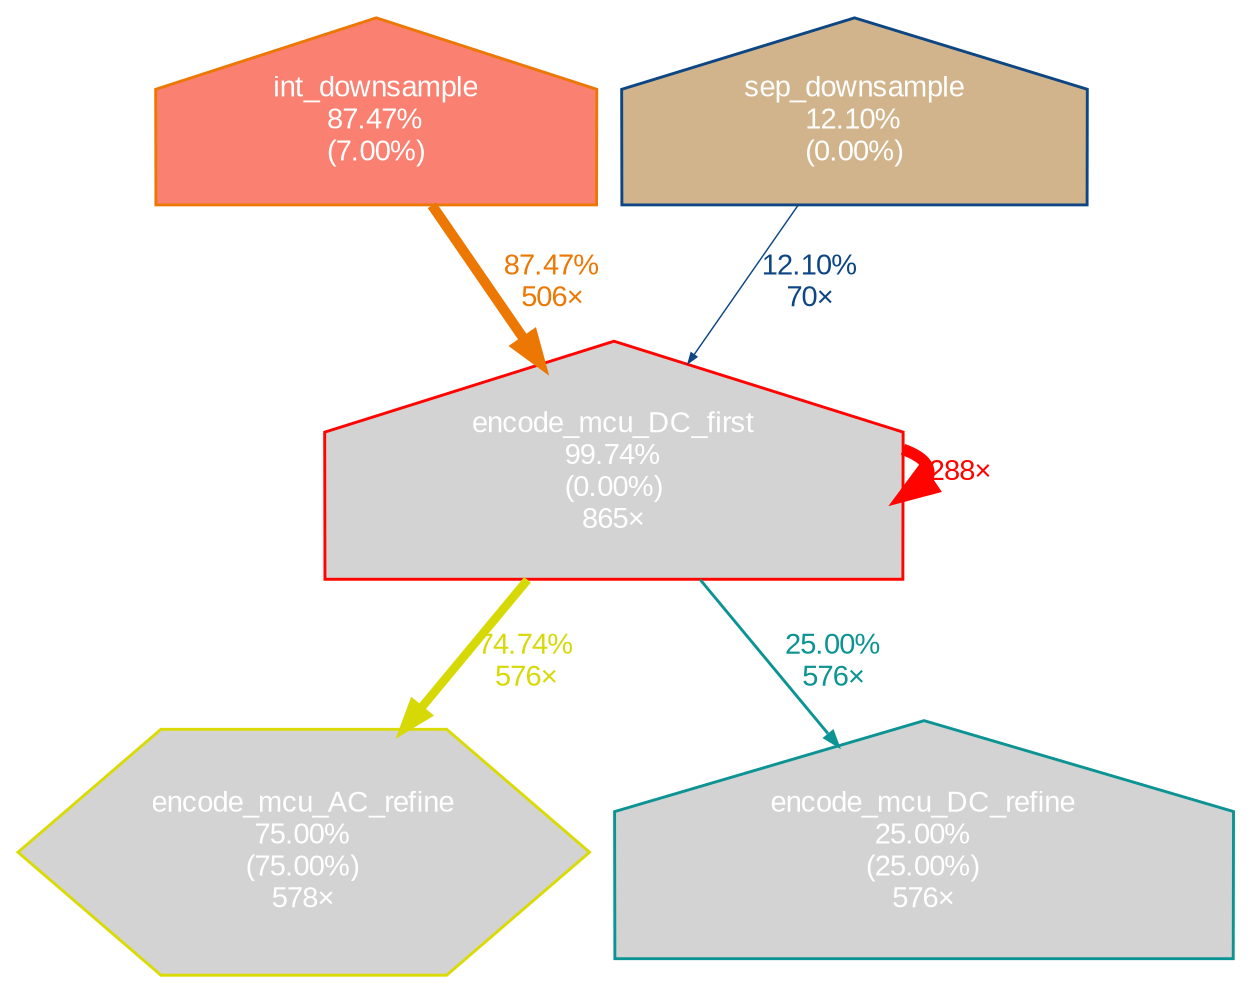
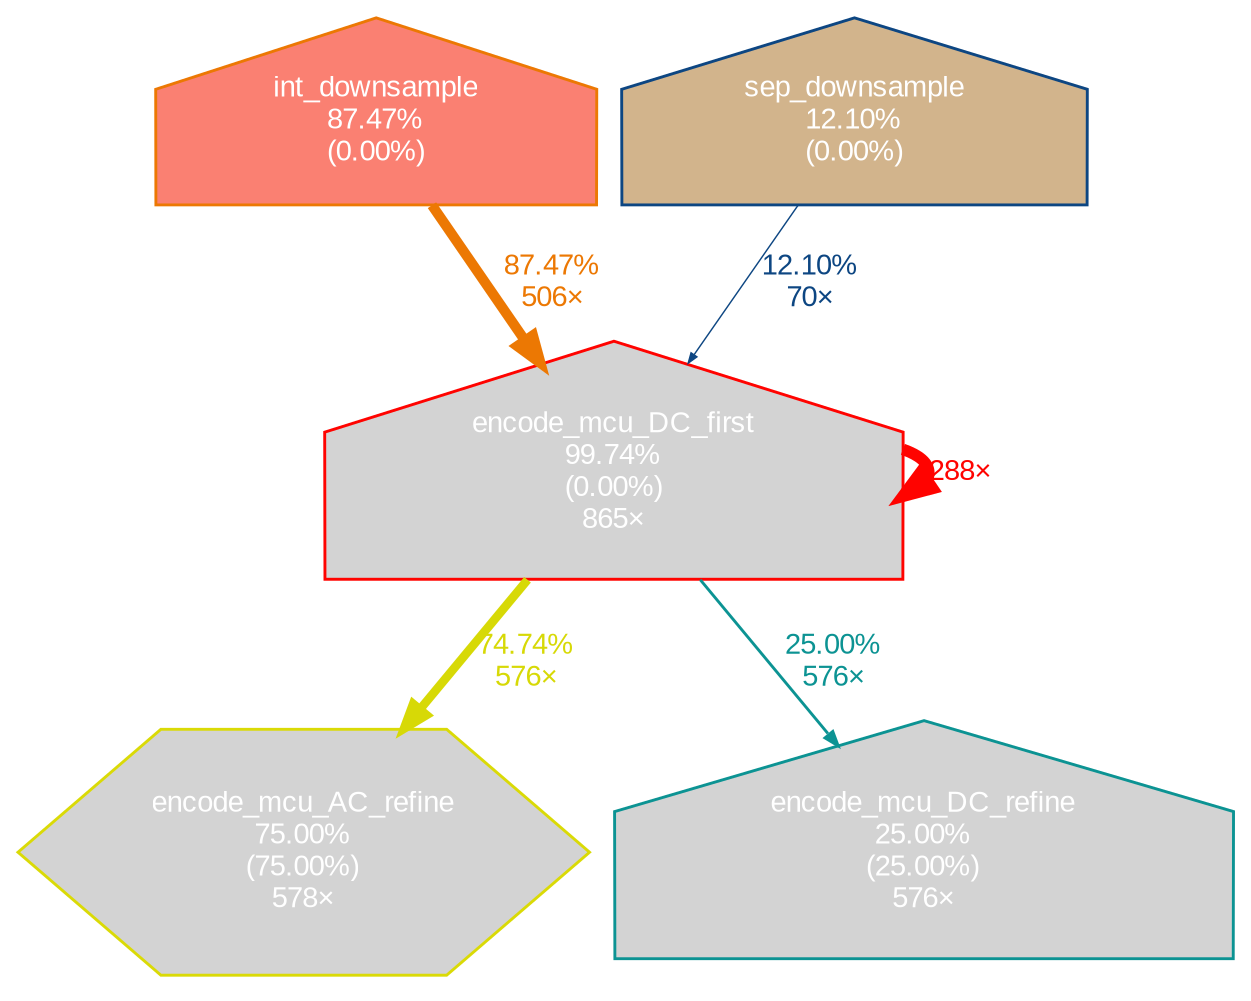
node "int_downsample 87.47% (7.00%)": label "int_downsample 87.47% (7.00%)" -> "int_downsample 87.47% (0.00%)"
